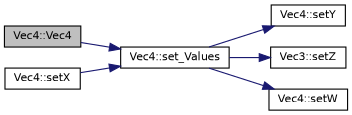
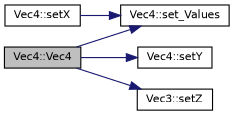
edge "Vec4::set_Values" -> "Vec4::setY": now "Vec4::Vec4" -> "Vec4::setY"
edge "Vec4::set_Values" -> "Vec3::setZ": now "Vec4::Vec4" -> "Vec3::setZ"
node "Vec4::setW": removed
